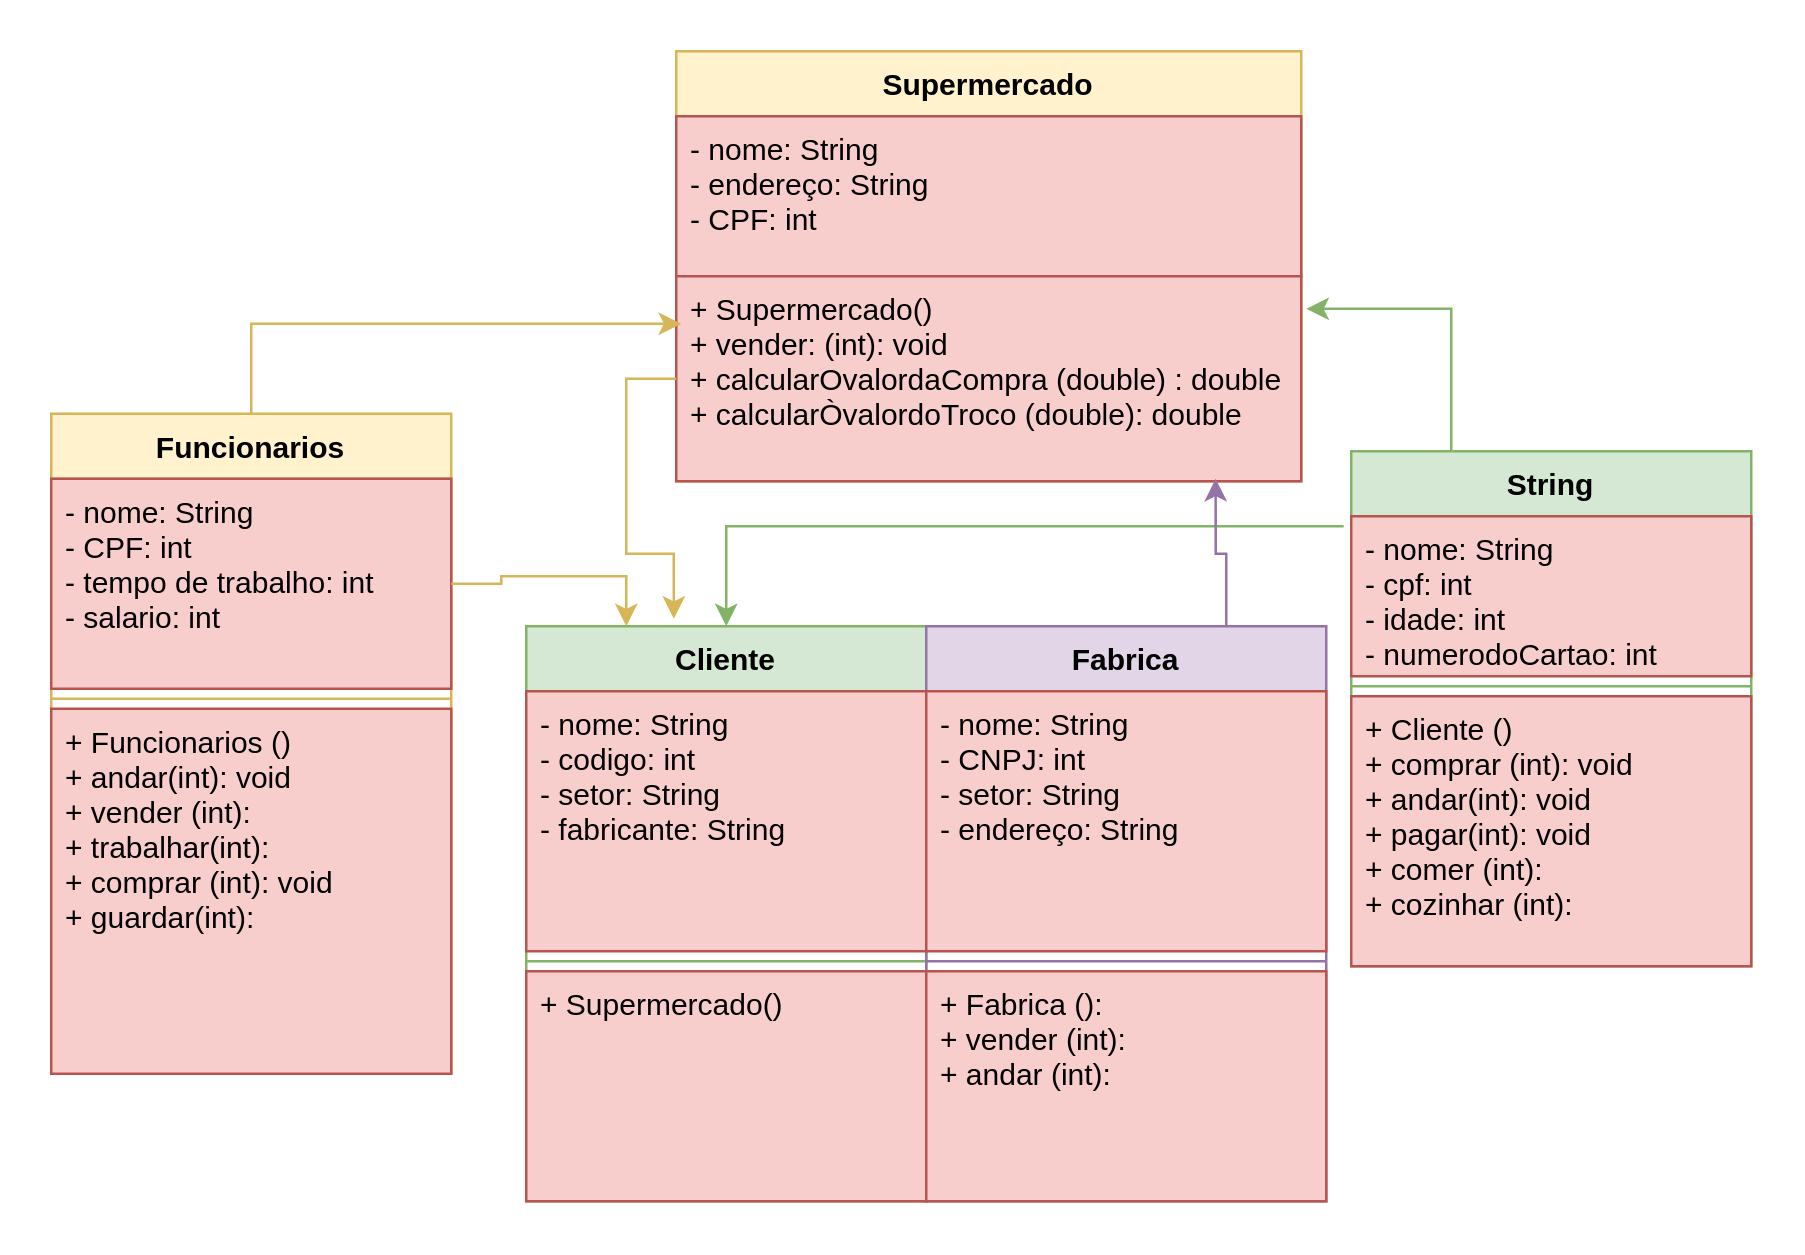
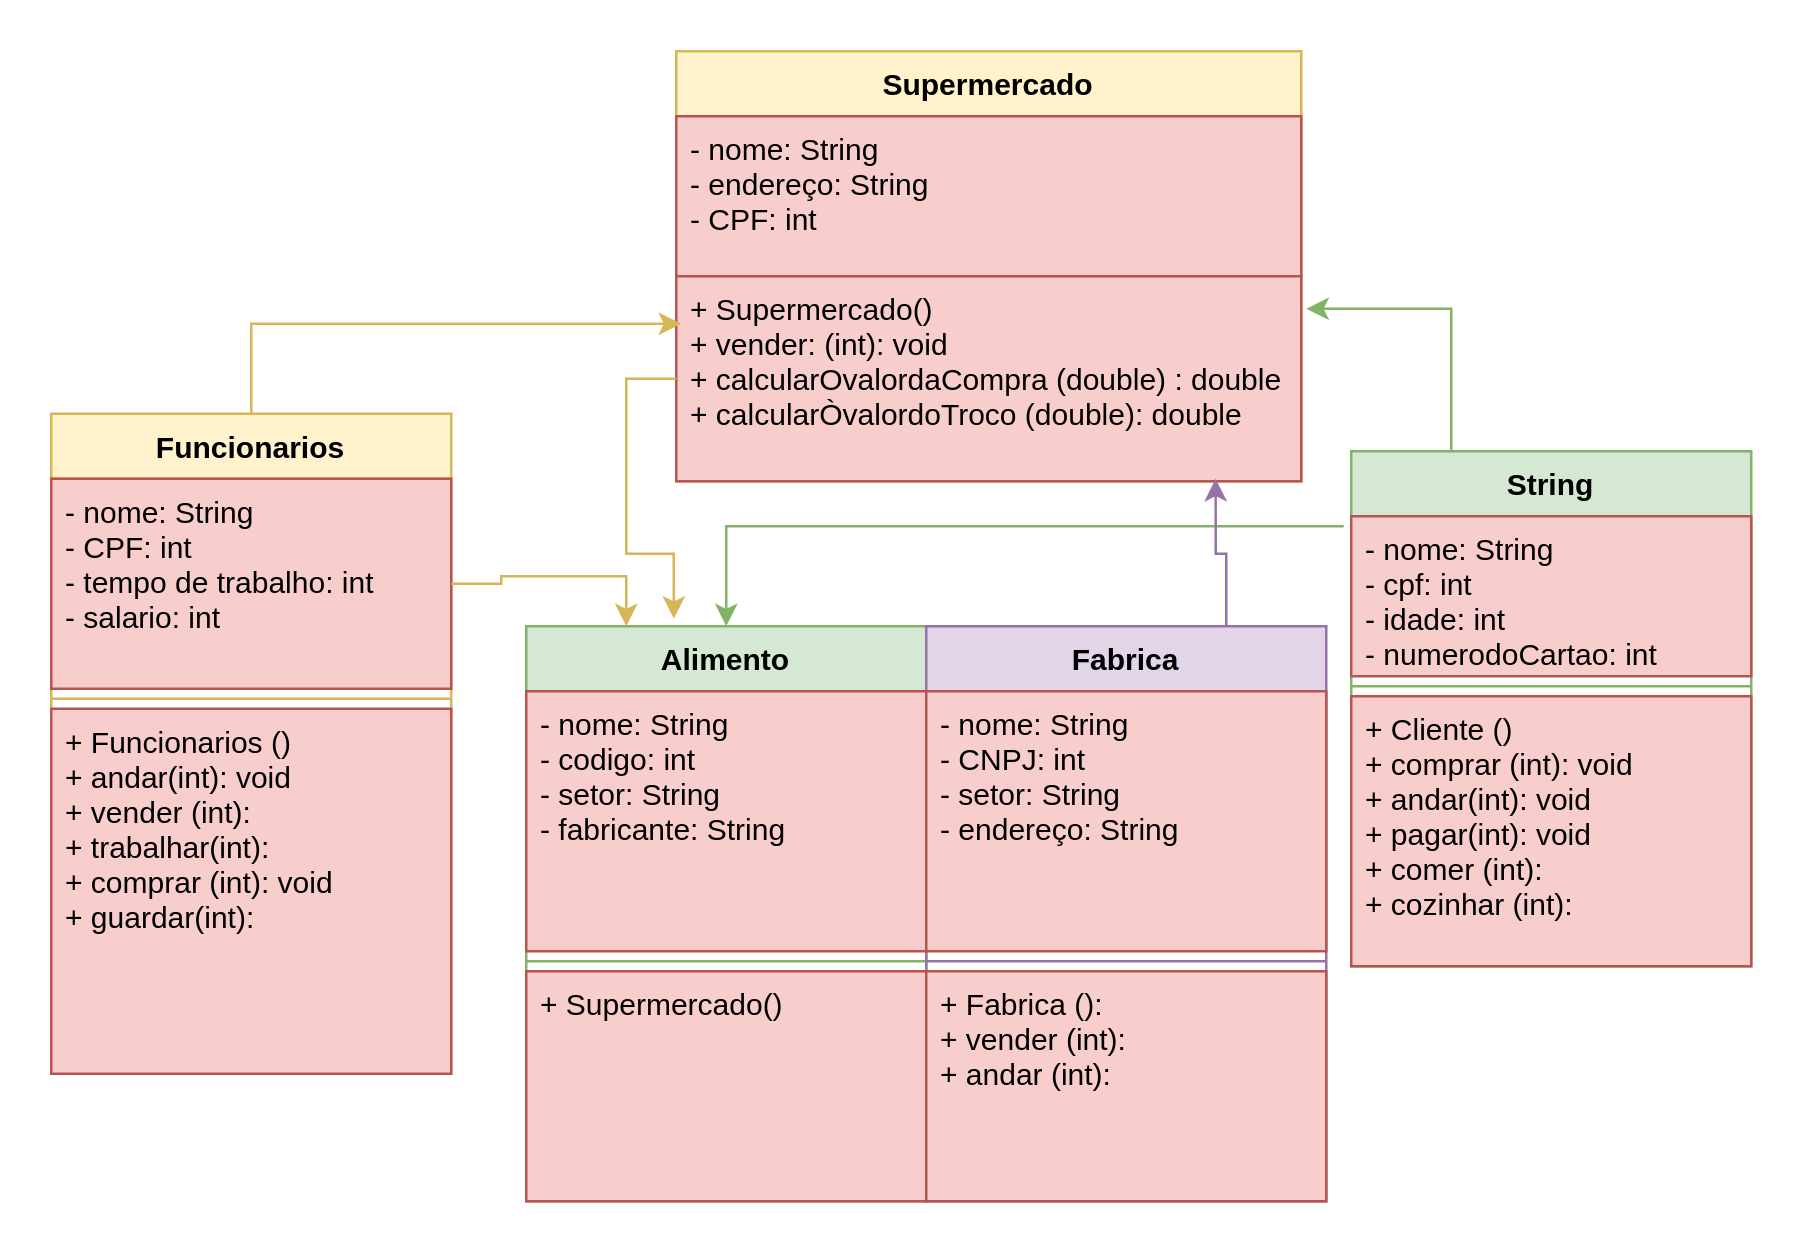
node "Cliente": label "Cliente" -> "Alimento"
